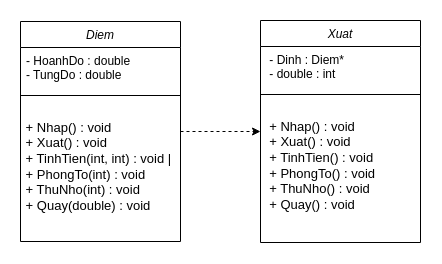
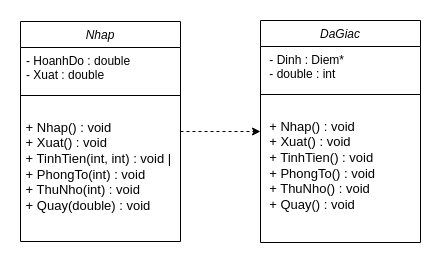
node "Xuat": label "Xuat" -> "DaGiac"
node "Diem": label "Diem" -> "Nhap"
node "- HoanhDo : double - TungDo : double": label "- HoanhDo : double - TungDo : double" -> "- HoanhDo : double - Xuat : double"
